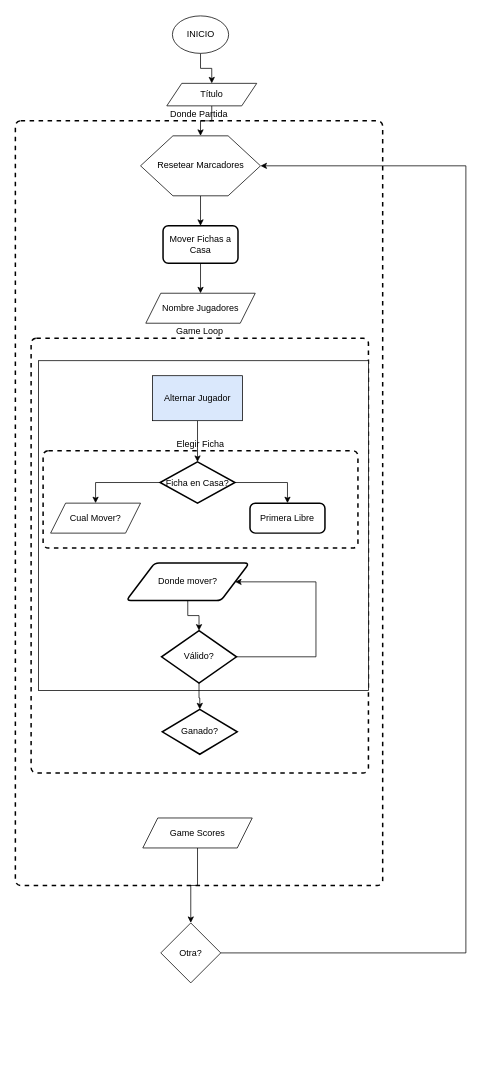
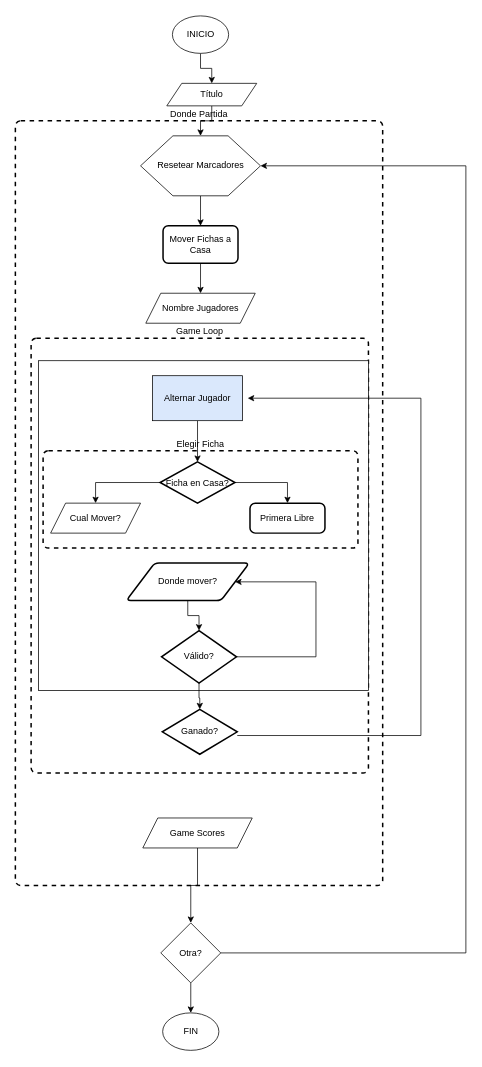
edge "Ganado?" -> "Alternar Jugador": added
edge "Otra?" -> "FIN": added
node "FIN": added
